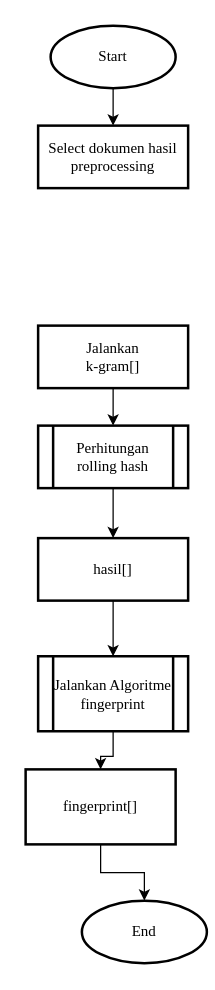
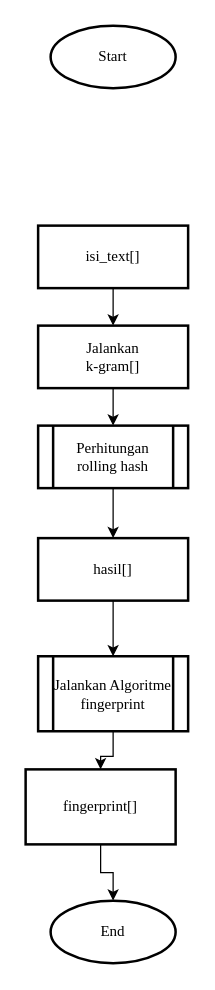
edge "Start" -> "Select dokumen hasil preprocessing": removed
node "Select dokumen hasil preprocessing": removed
node "isi_text[]": added
edge "isi_text[]" -> "Jalankan k-gram[]": added
node "End": moved (144, 932) -> (113, 932)
